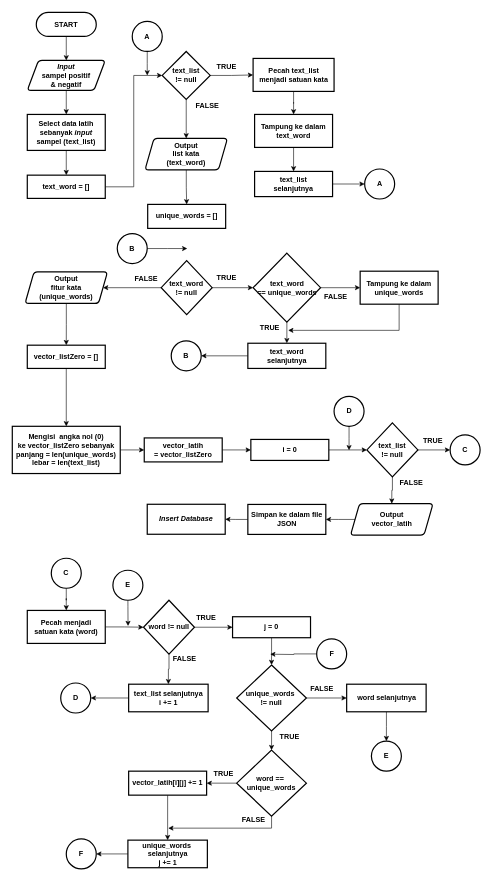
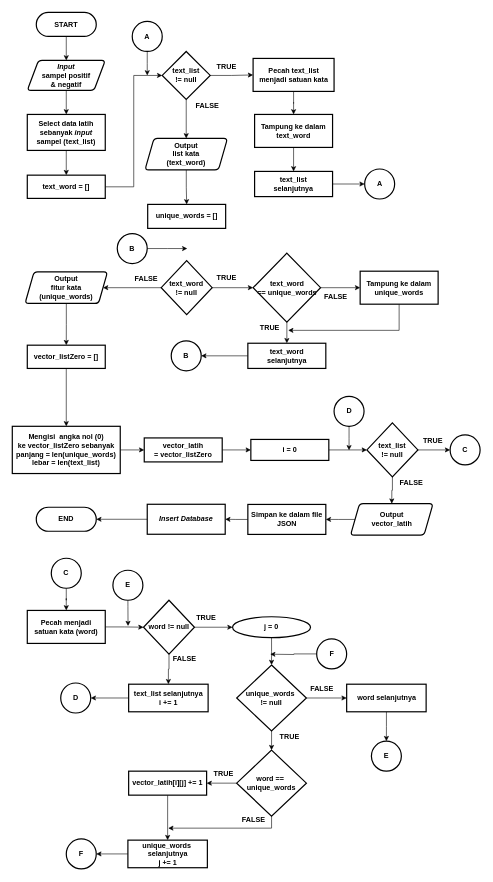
node "END": added
edge "Insert Database" -> "END": added
node "j = 0": shape rounded rectangle -> ellipse
